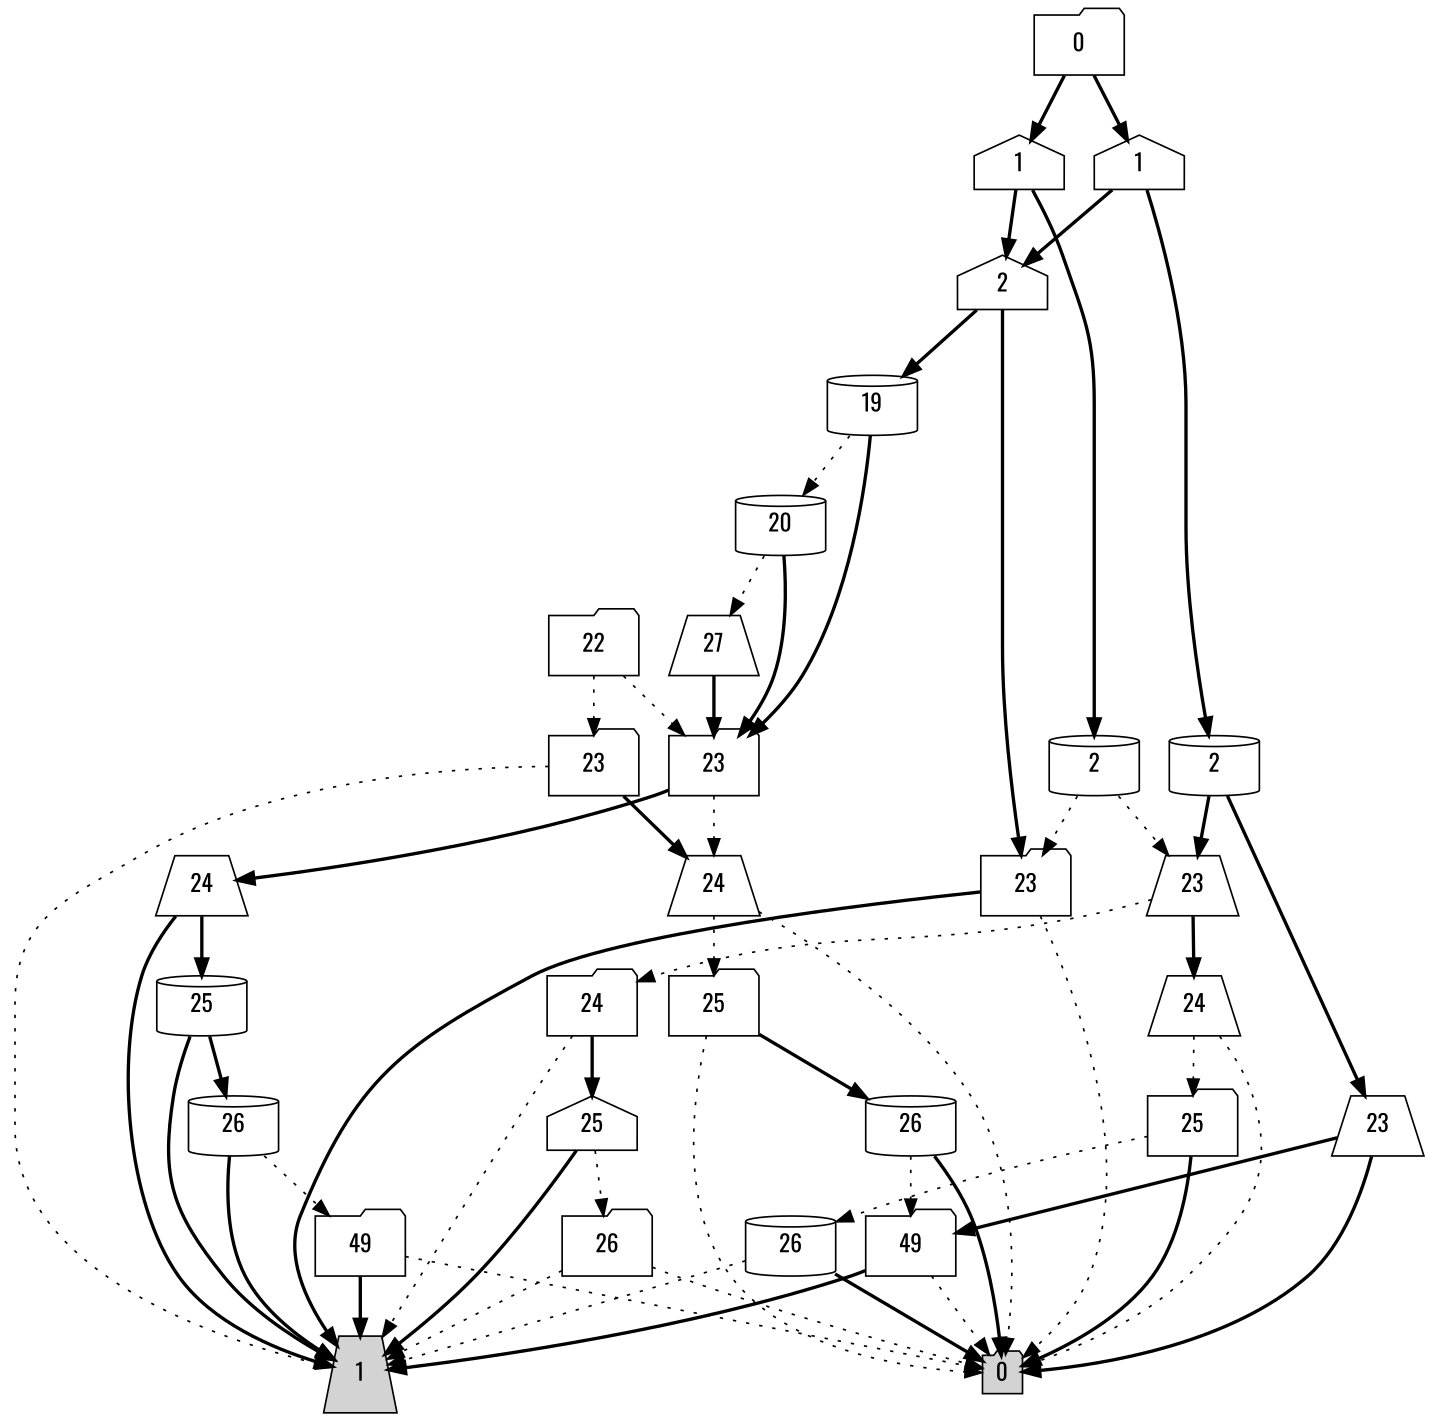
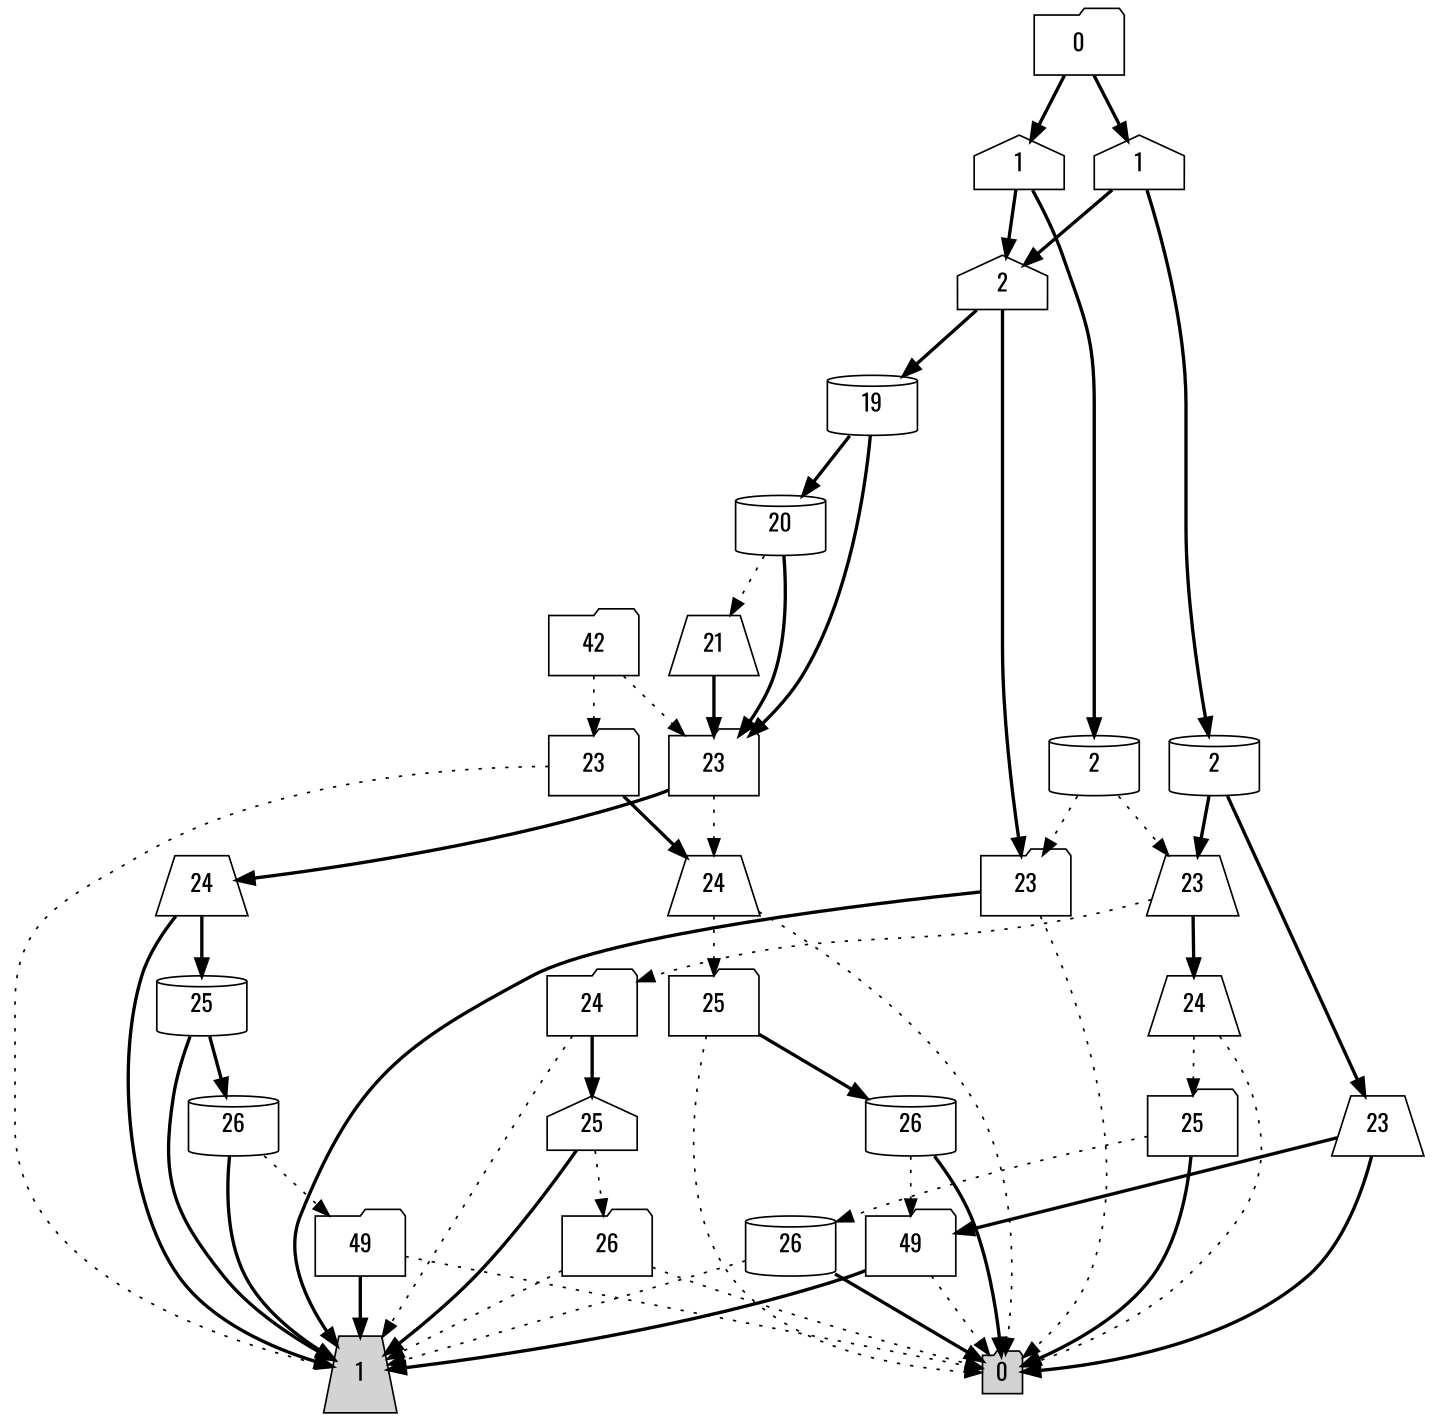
edge "19" -> "20": style dotted -> bold
node "22": label "22" -> "42"
node "27": label "27" -> "21"
